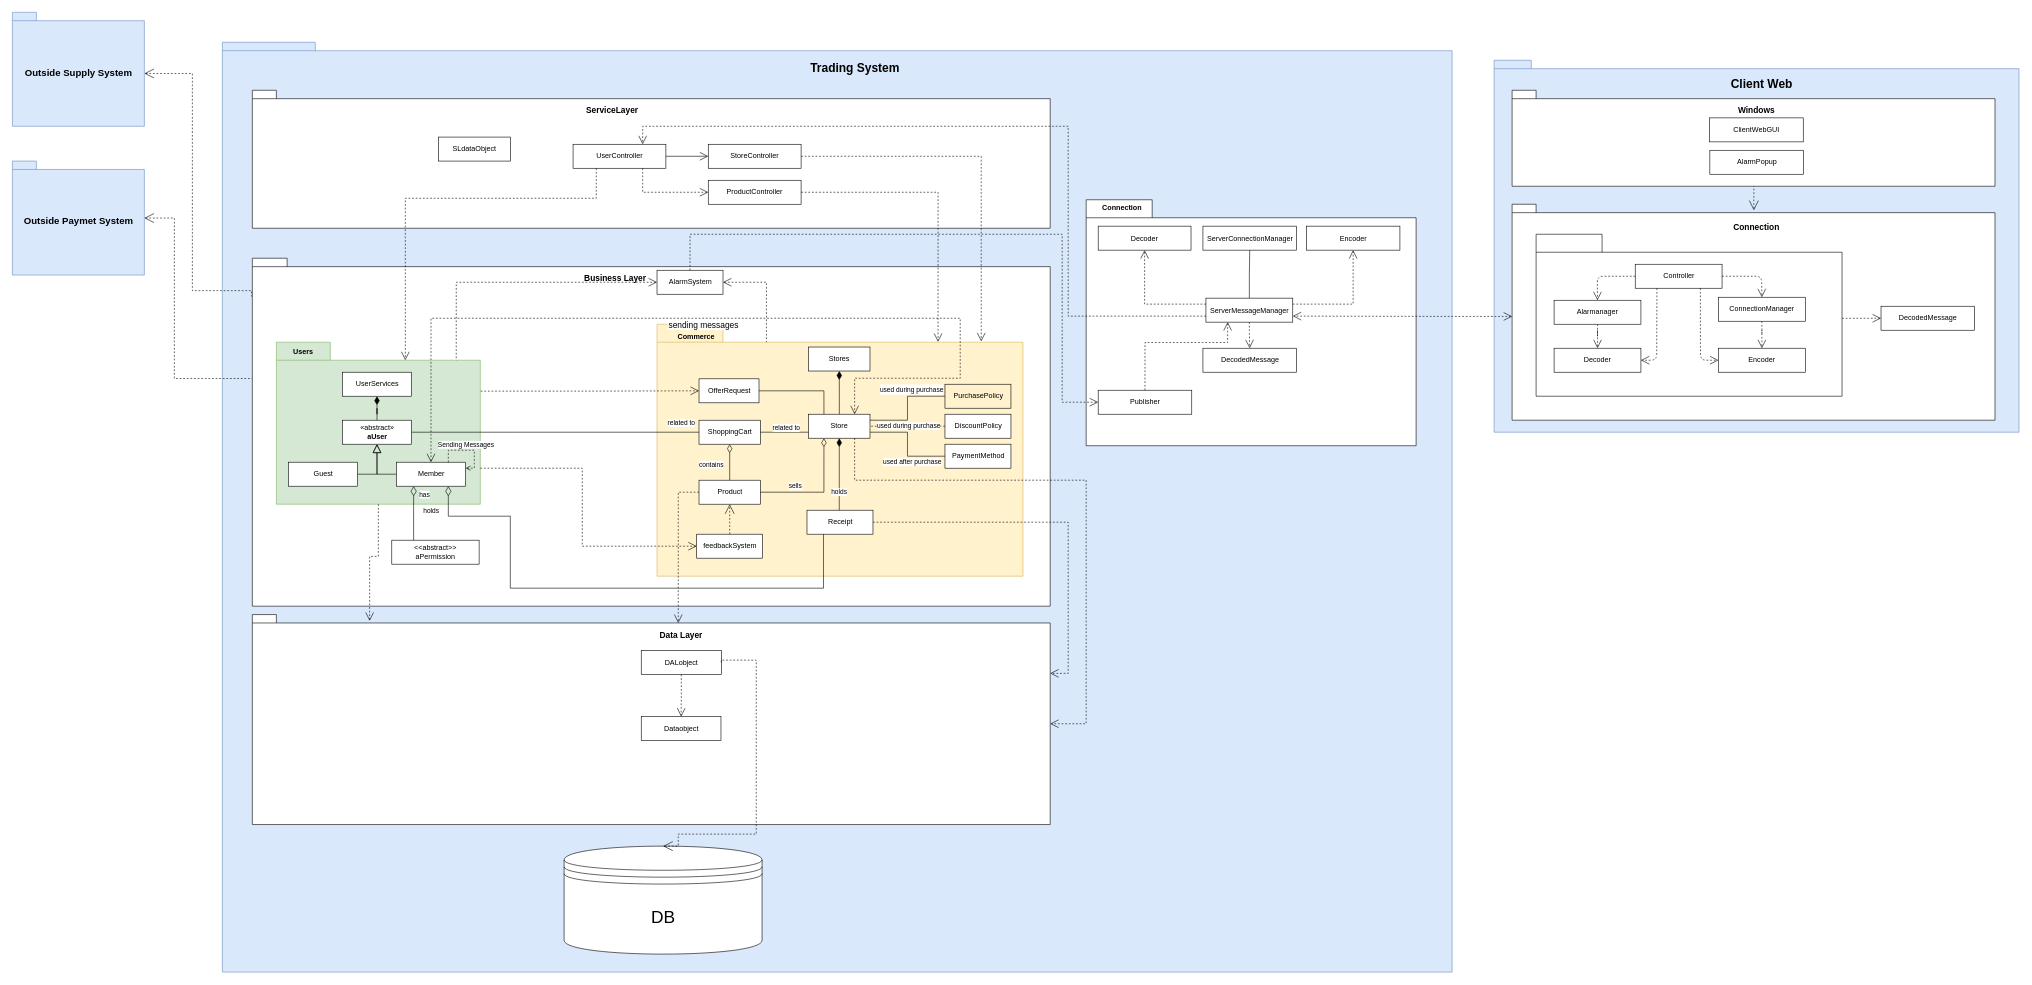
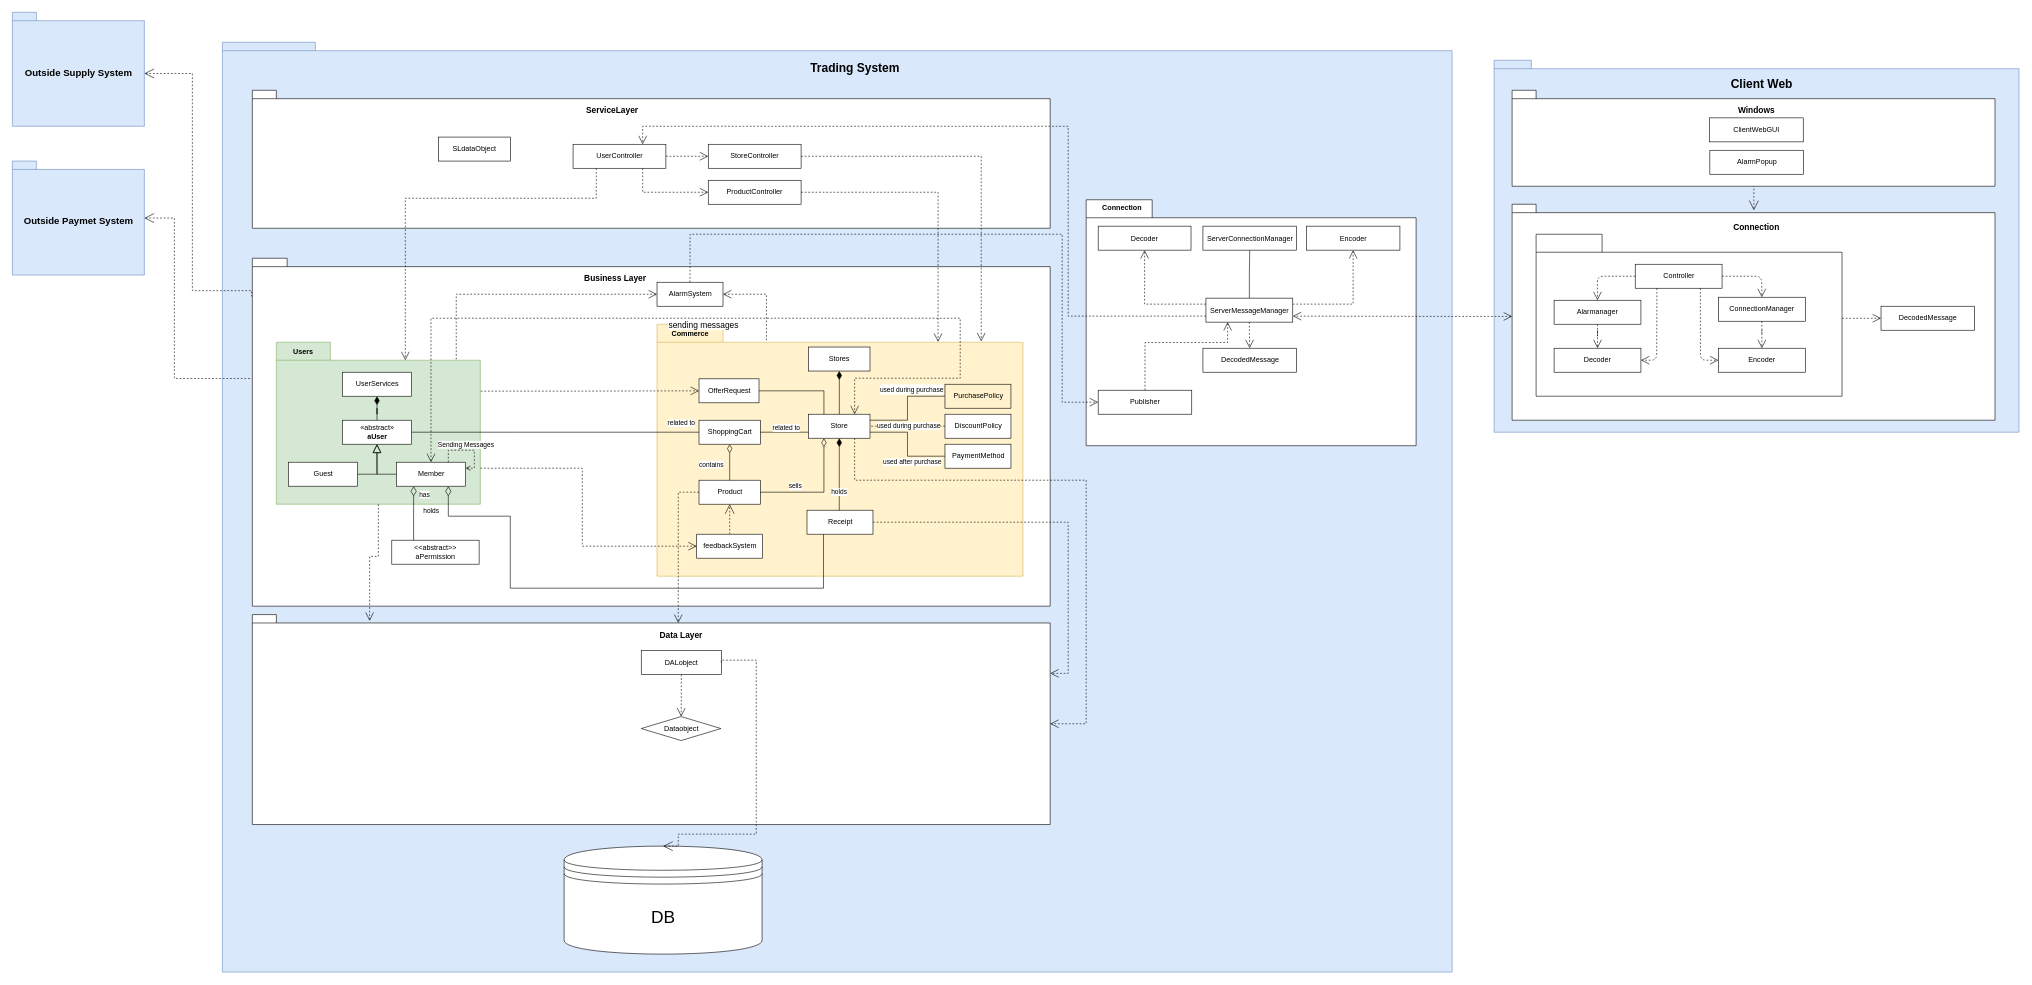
edge "UserController" -> "StoreController": style solid -> dashed
node "AlarmSystem": moved (690, 282) -> (690, 294)
node "Commerce": moved (696, 336) -> (690, 333)
node "Dataobject": shape rectangle -> diamond
